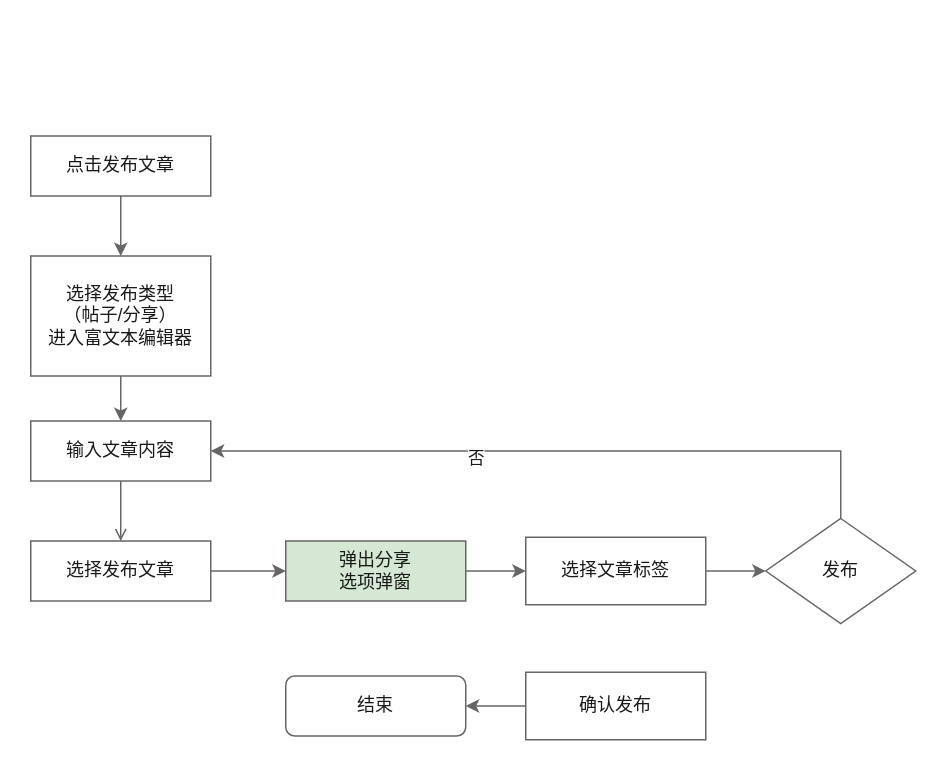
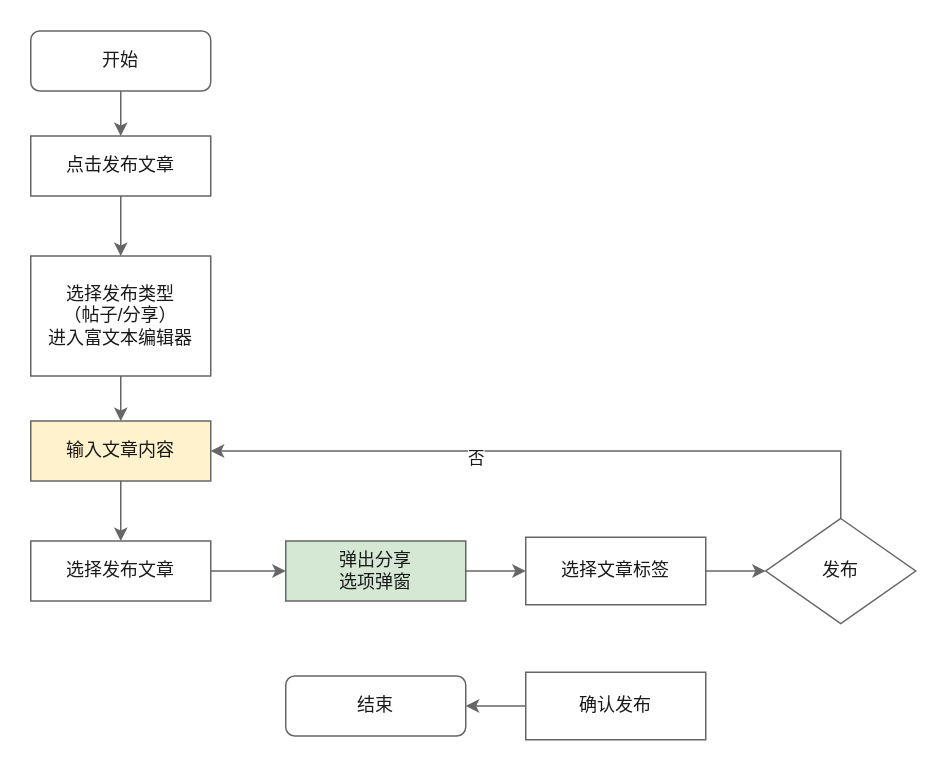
node "开始": added
edge "开始" -> "点击发布文章": added
node "输入文章内容": fillcolor #ffffff -> #fff2cc
edge "输入文章内容" -> "选择发布文章": arrowhead open -> classic
